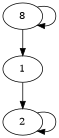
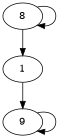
node "2": label "2" -> "9"
